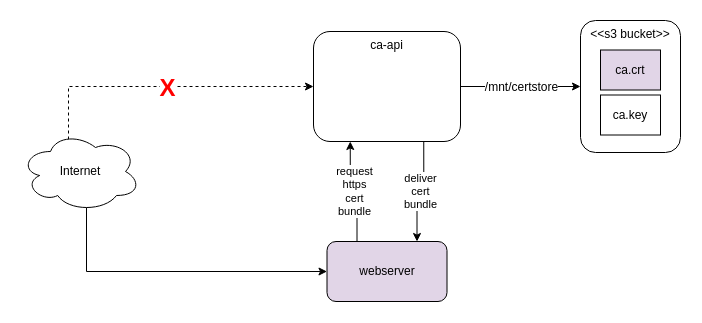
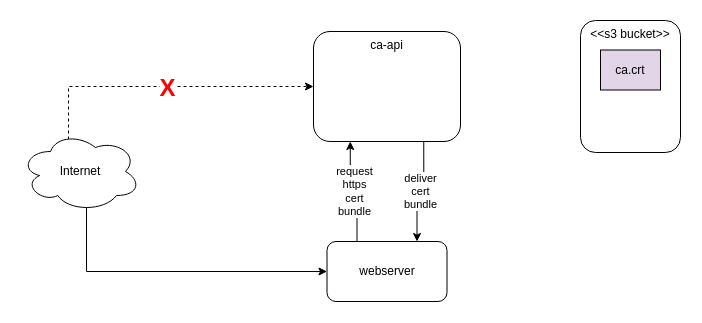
edge "ca-api" -> "<<s3 bucket>>": removed, label "/mnt/certstore"
node "ca.key": removed
node "webserver": fillcolor #e1d5e7 -> #ffffff
